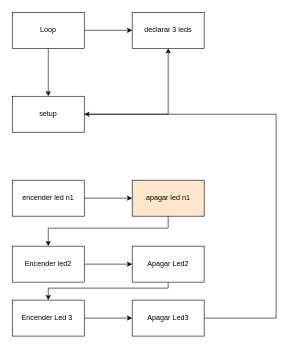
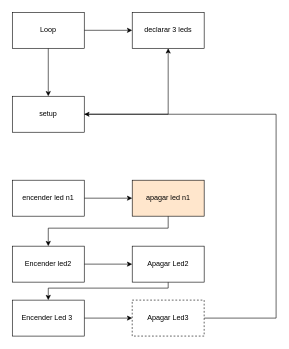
node "Apagar Led3": style solid -> dashed
